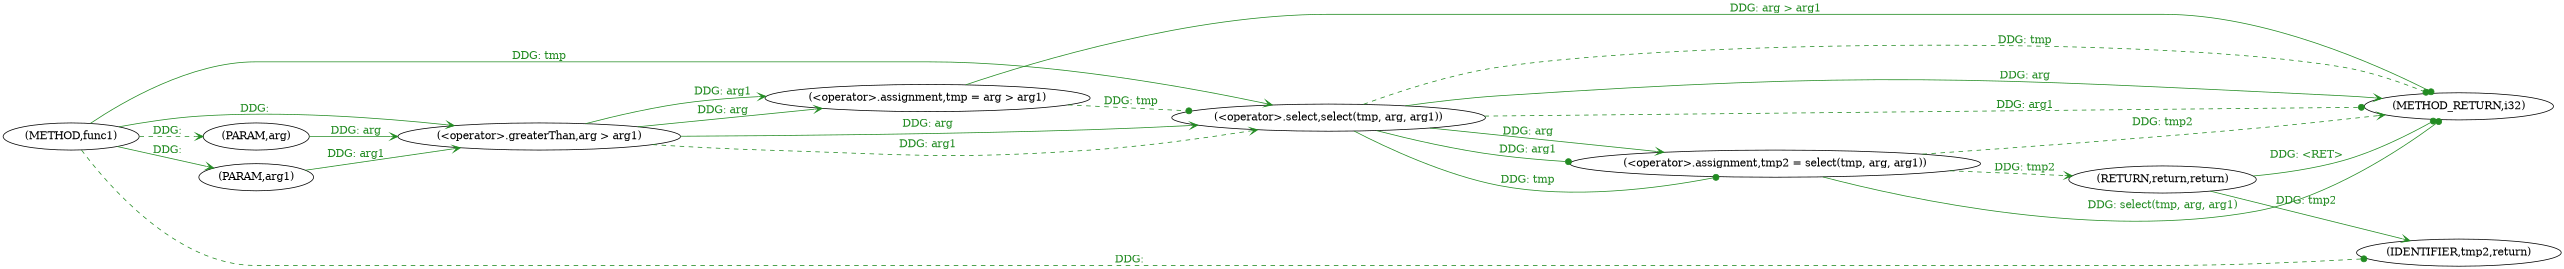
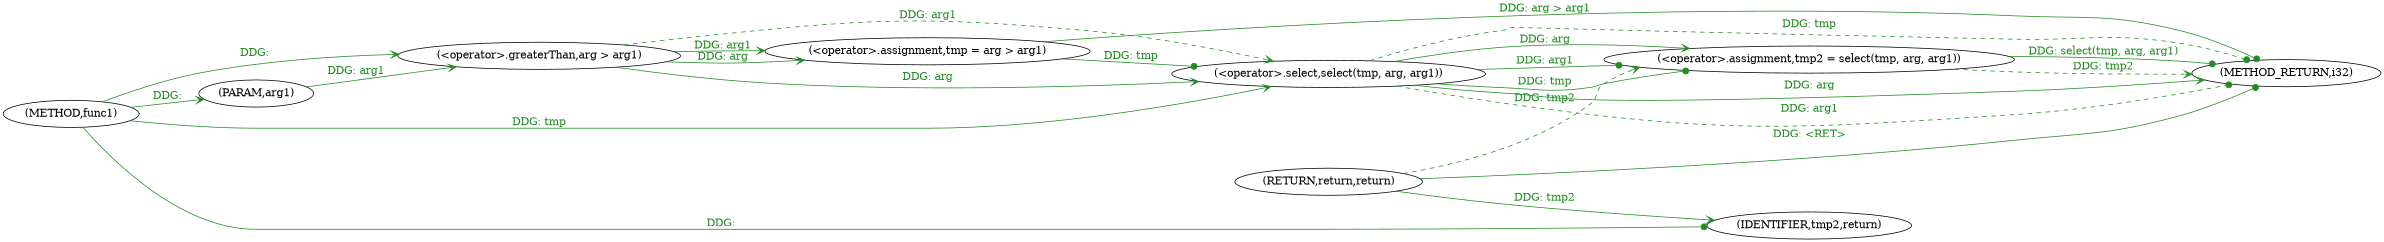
edge "(<operator>.assignment,tmp = arg > arg1)" -> "(<operator>.select,select(tmp, arg, arg1))": style dashed -> solid
node "(PARAM,arg)": removed
edge "(<operator>.assignment,tmp2 = select(tmp, arg, arg1))" -> "(RETURN,return,return)": reversed
edge "(METHOD,func1)" -> "(IDENTIFIER,tmp2,return)": style dashed -> solid
